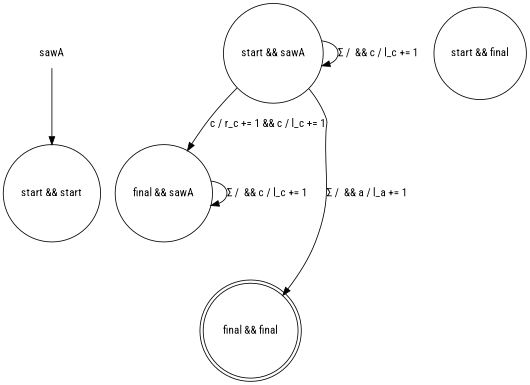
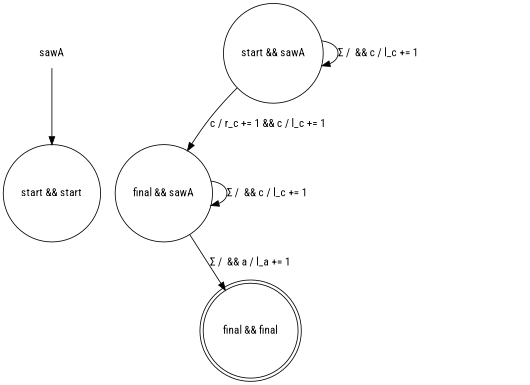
node "start && final": removed
edge "start && sawA" -> "final && final": now "final && sawA" -> "final && final"
